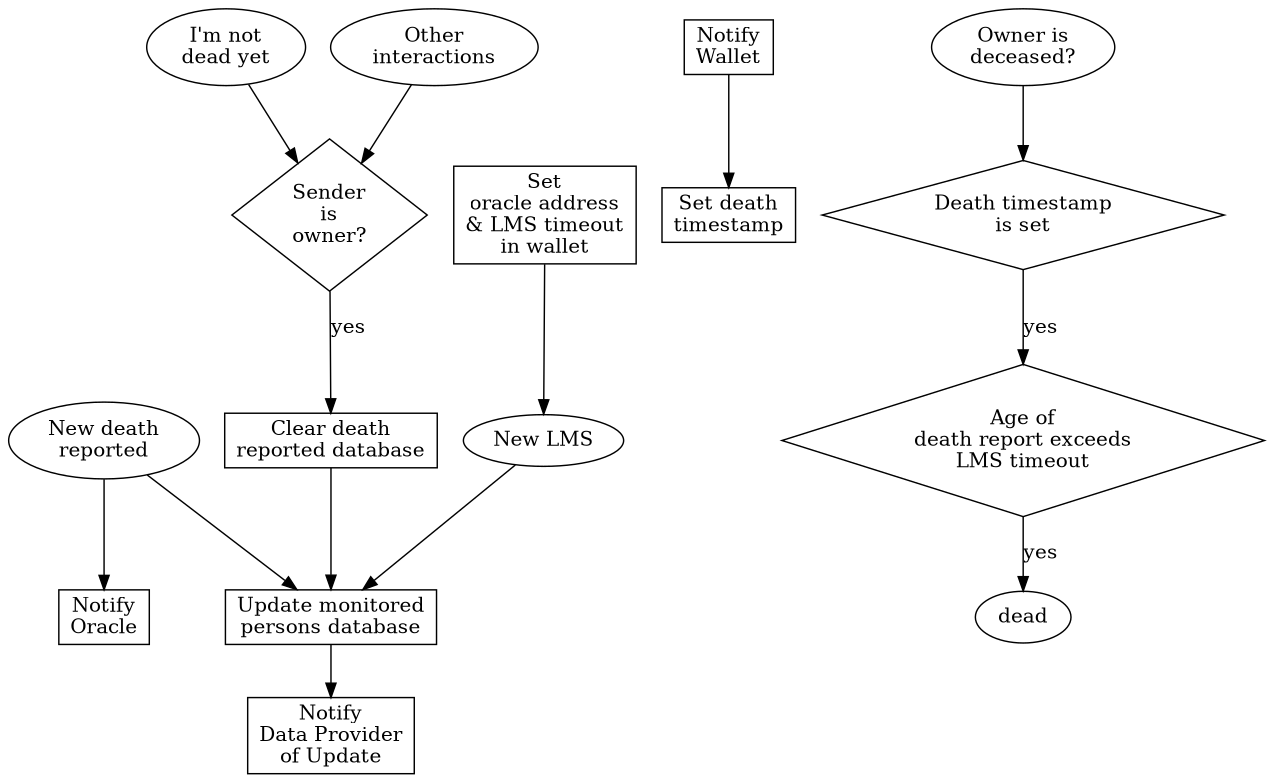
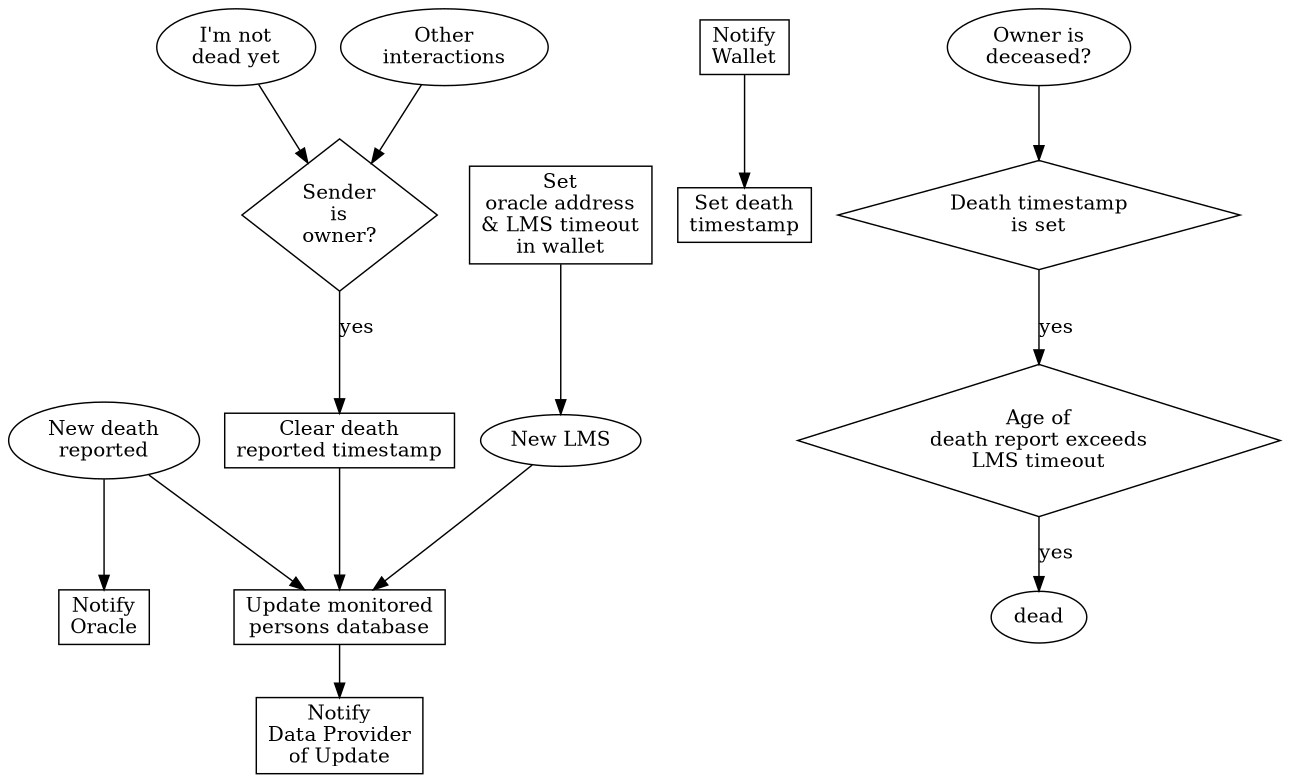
node "Clear death reported database": label "Clear death reported database" -> "Clear death reported timestamp"
